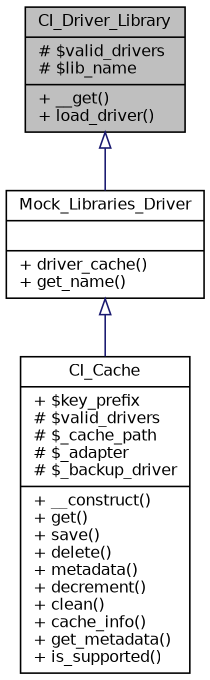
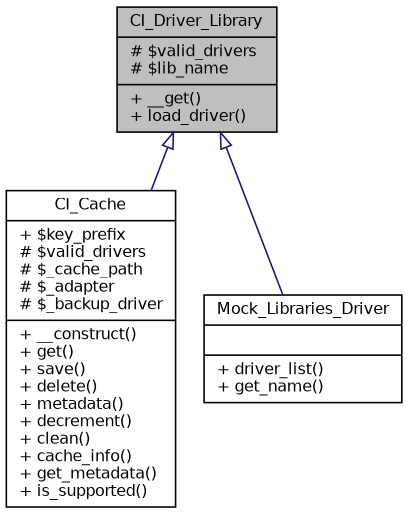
node "Mock_Libraries_Driver": text "+ driver_cache()" -> "+ driver_list()"
edge "CI_Cache" -> "Mock_Libraries_Driver": now "CI_Cache" -> "CI_Driver_Library"
